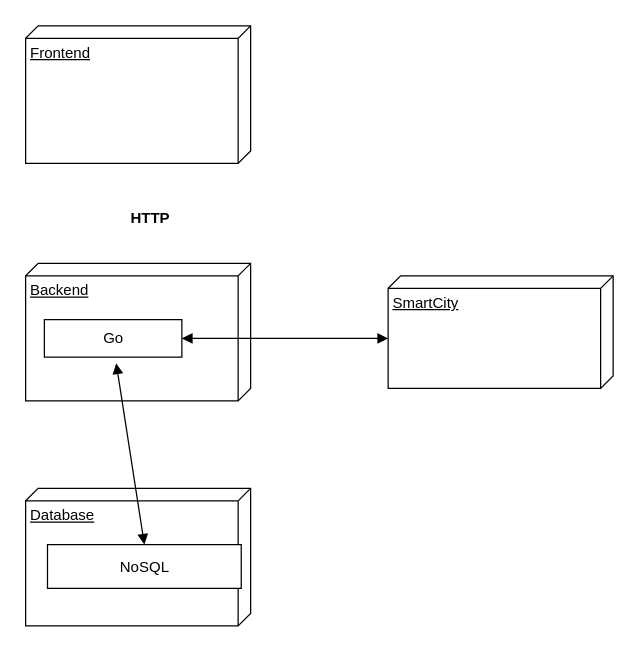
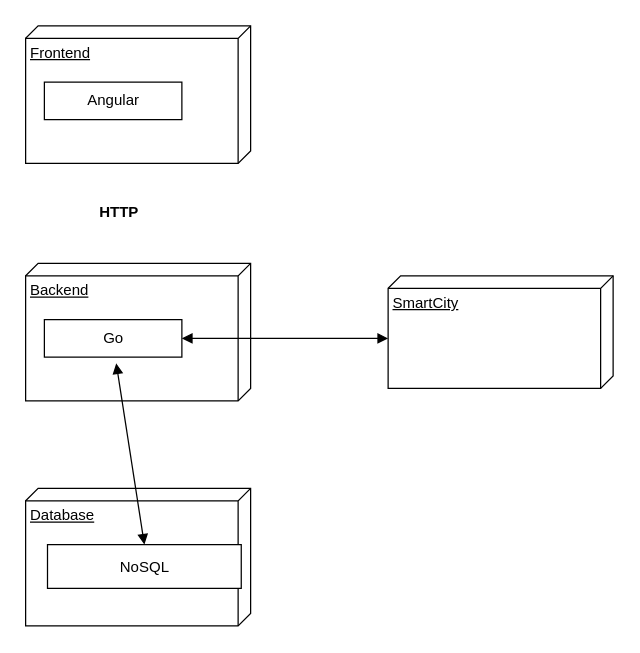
node "Angular": added
node "HTTP": moved (151, 217) -> (119, 211)
